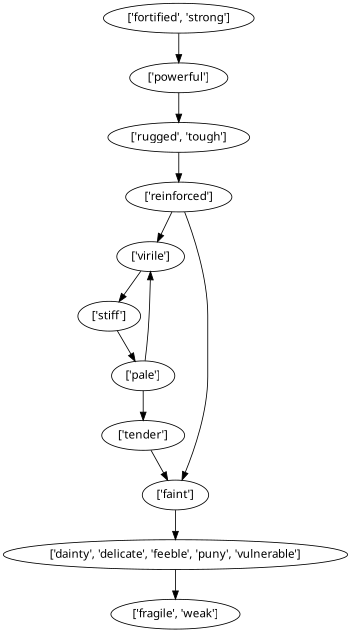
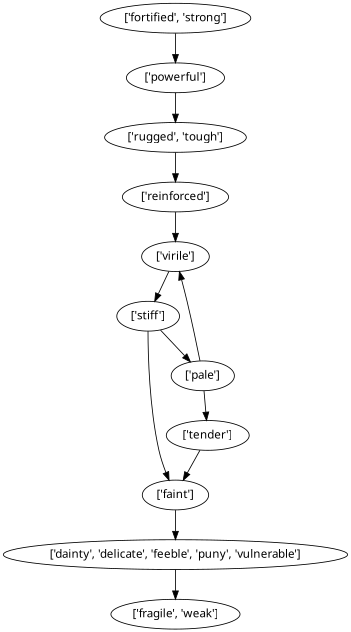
edge "['reinforced']" -> "['faint']": now "['stiff']" -> "['faint']"
